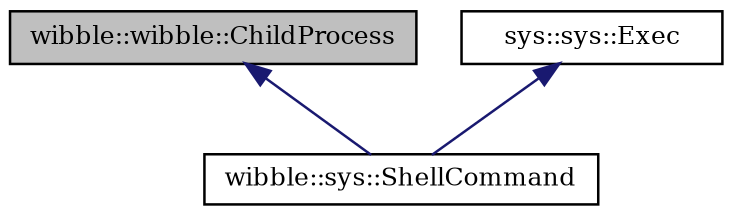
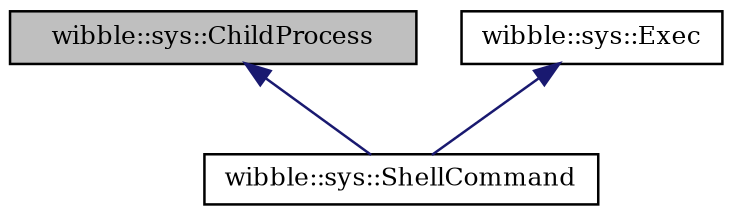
node "wibble::wibble::ChildProcess": label "wibble::wibble::ChildProcess" -> "wibble::sys::ChildProcess"
node "sys::sys::Exec": label "sys::sys::Exec" -> "wibble::sys::Exec"
